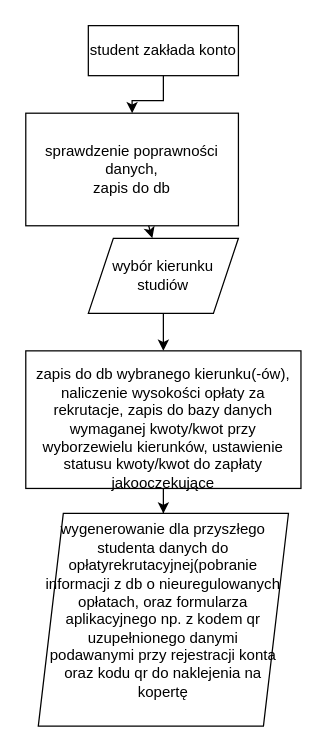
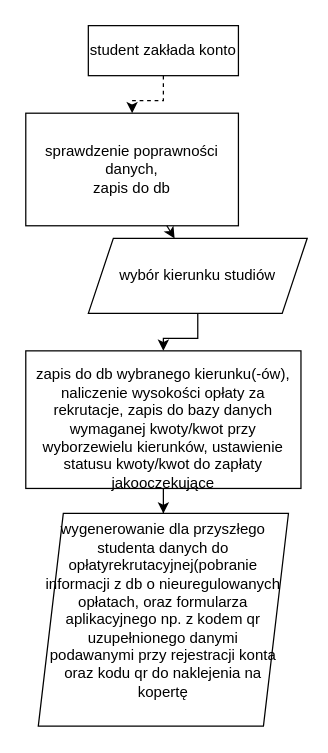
edge "student zakłada konto" -> "sprawdzenie poprawności danych, zapis do db": style solid -> dashed
node "wybór kierunku studiów": size 150x75 -> 219x75
